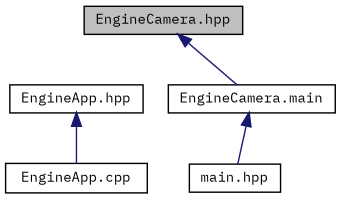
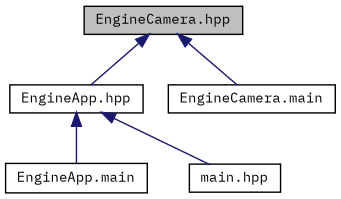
edge "EngineApp.hpp" -> "EngineCamera.hpp": added
edge "main.hpp" -> "EngineCamera.main": now "main.hpp" -> "EngineApp.hpp"
node "EngineApp.cpp": label "EngineApp.cpp" -> "EngineApp.main"
